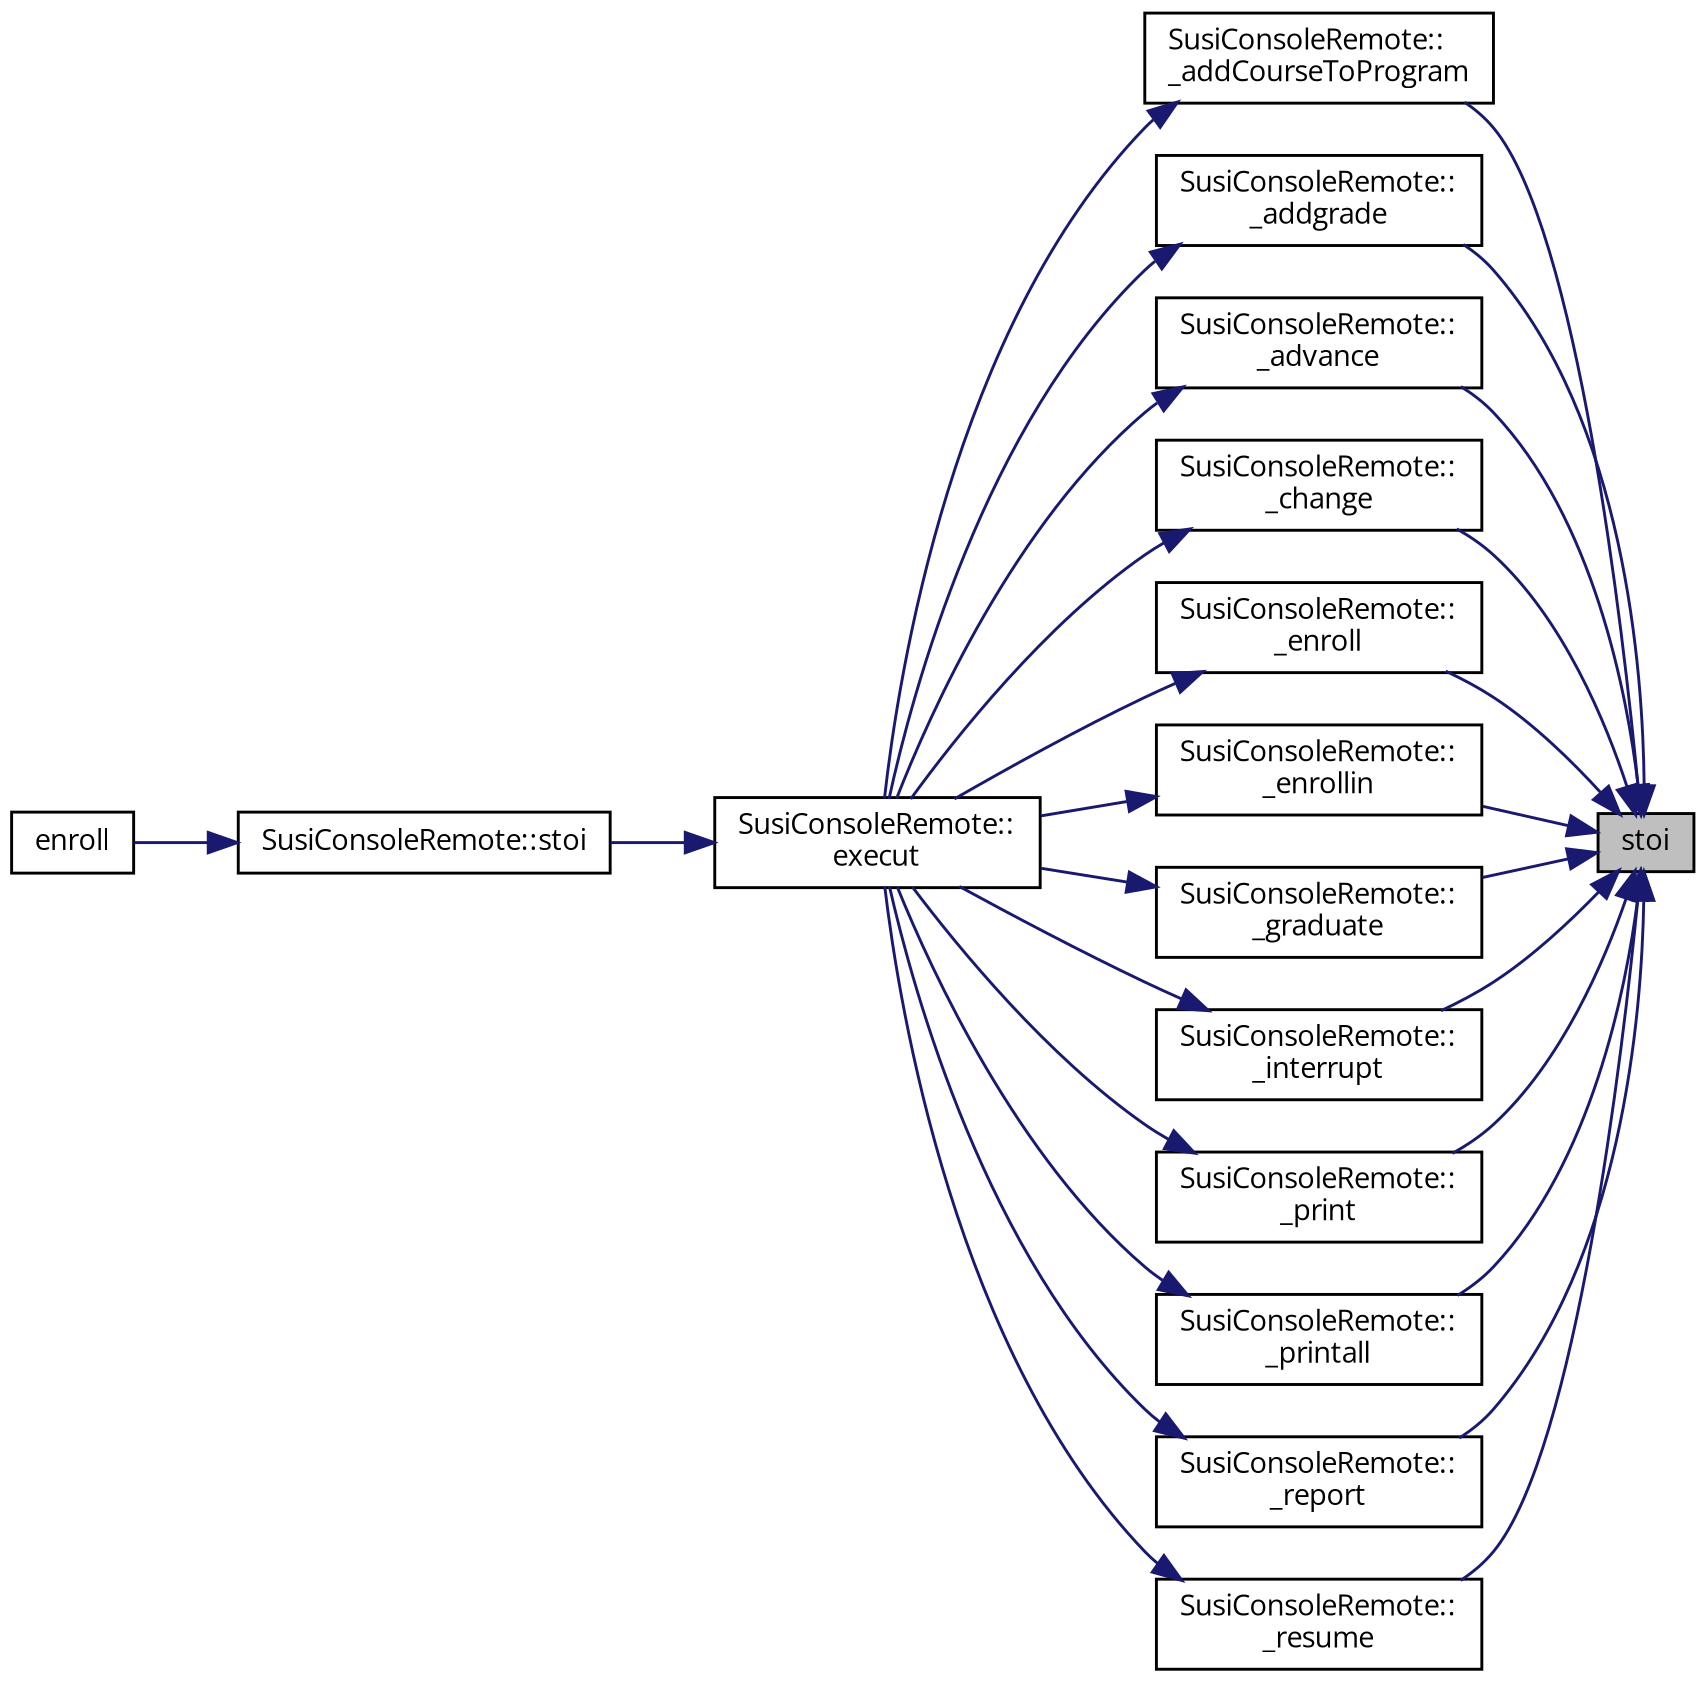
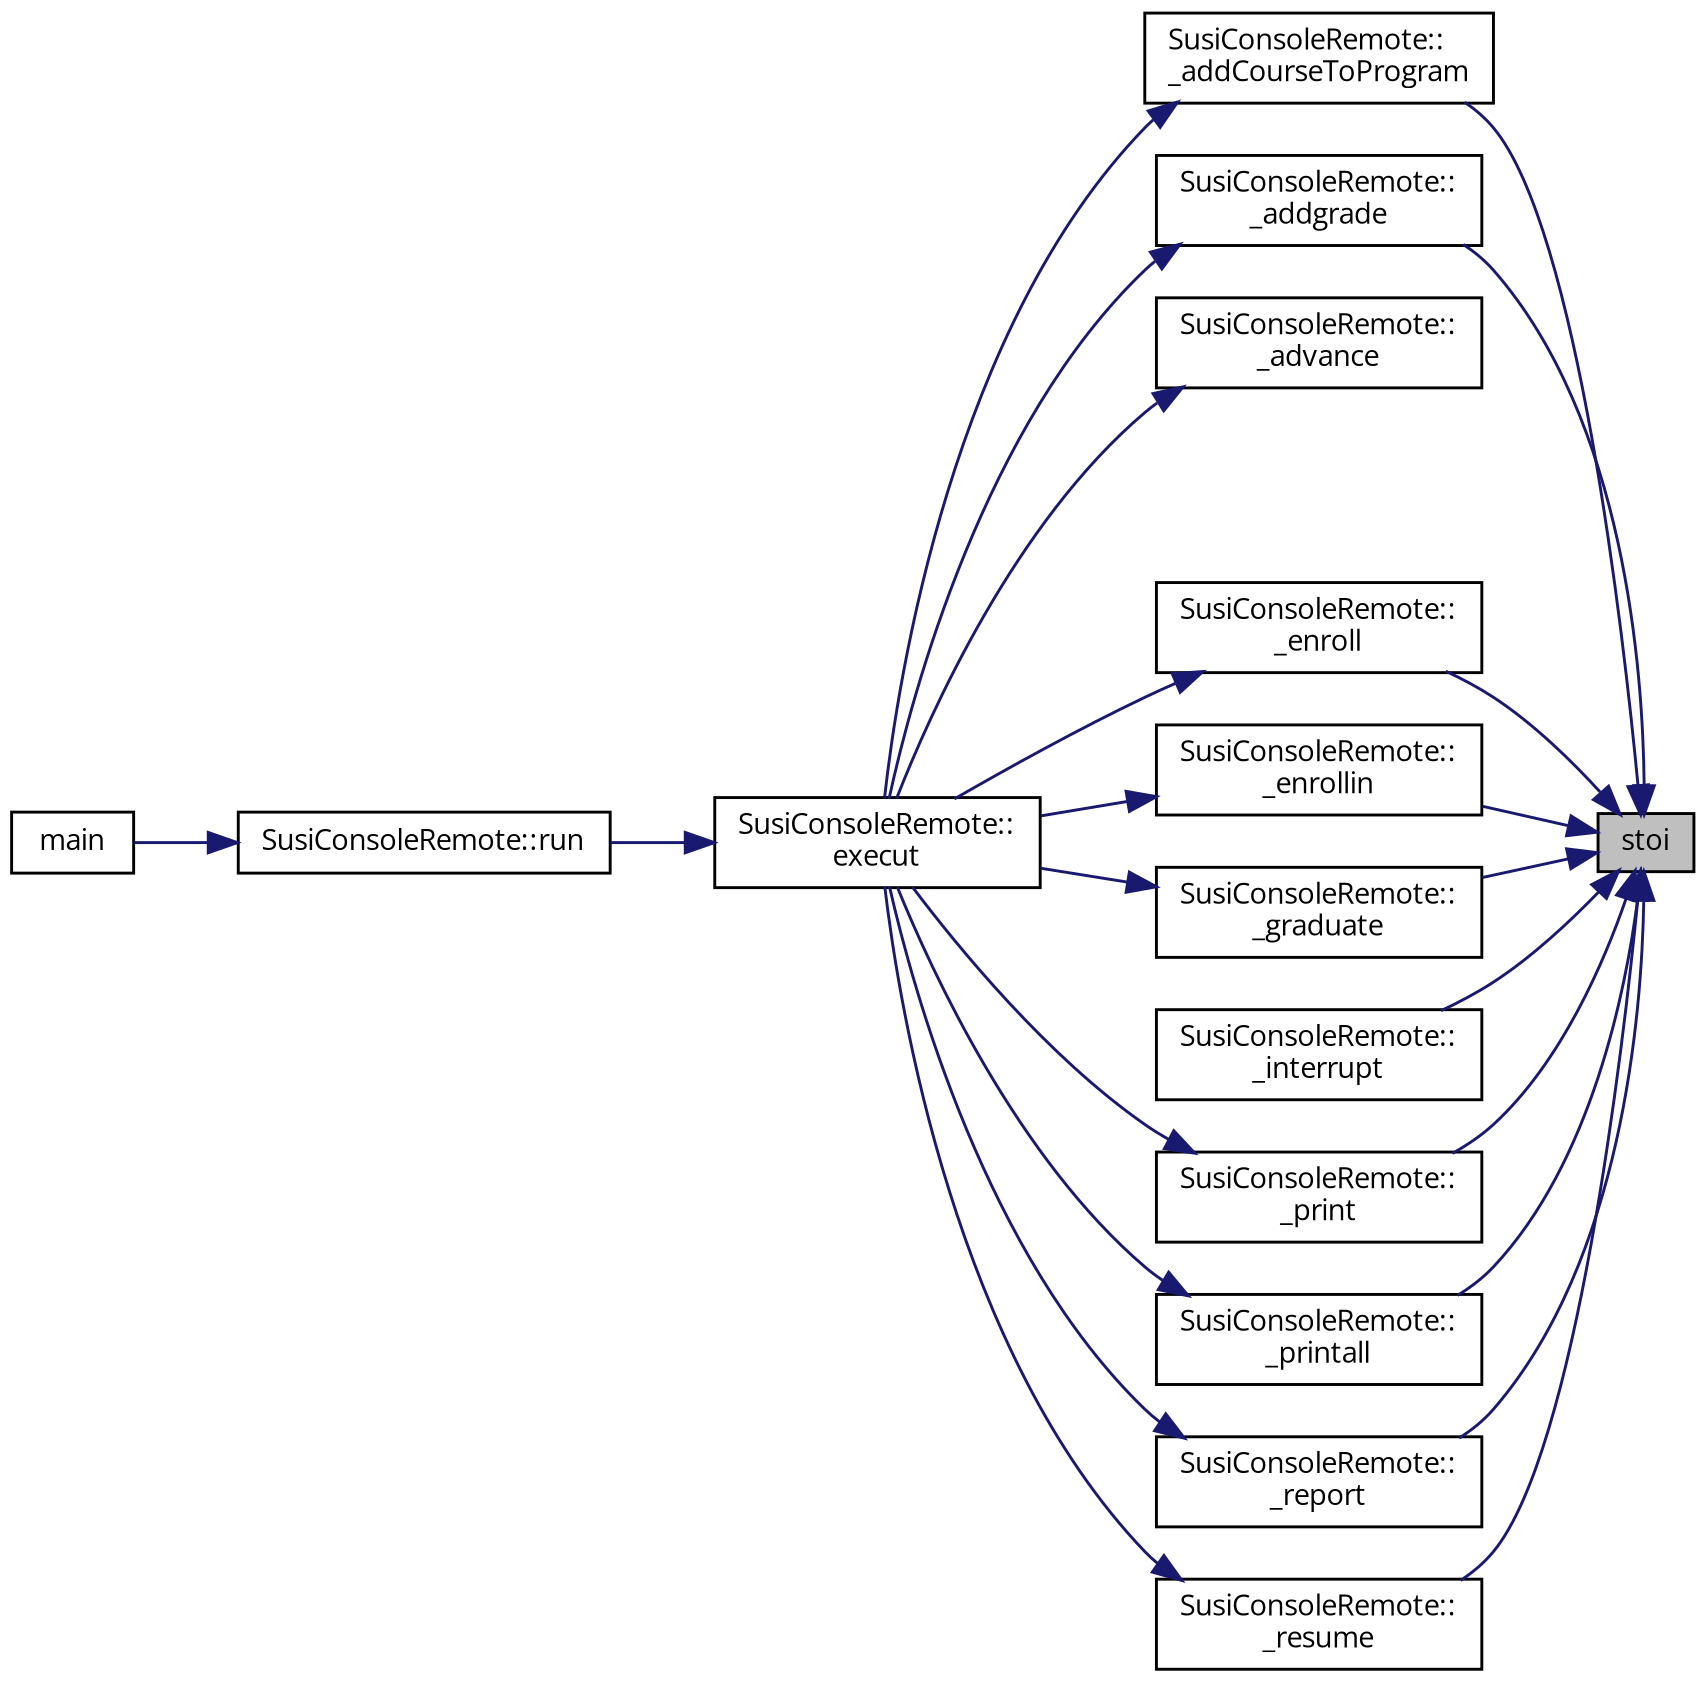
node "SusiConsoleRemote:: _change": removed
edge "SusiConsoleRemote:: _advance" -> "stoi": removed
node "enroll": label "enroll" -> "main"
node "SusiConsoleRemote::stoi": label "SusiConsoleRemote::stoi" -> "SusiConsoleRemote::run"
edge "SusiConsoleRemote:: execut" -> "SusiConsoleRemote:: _interrupt": removed
